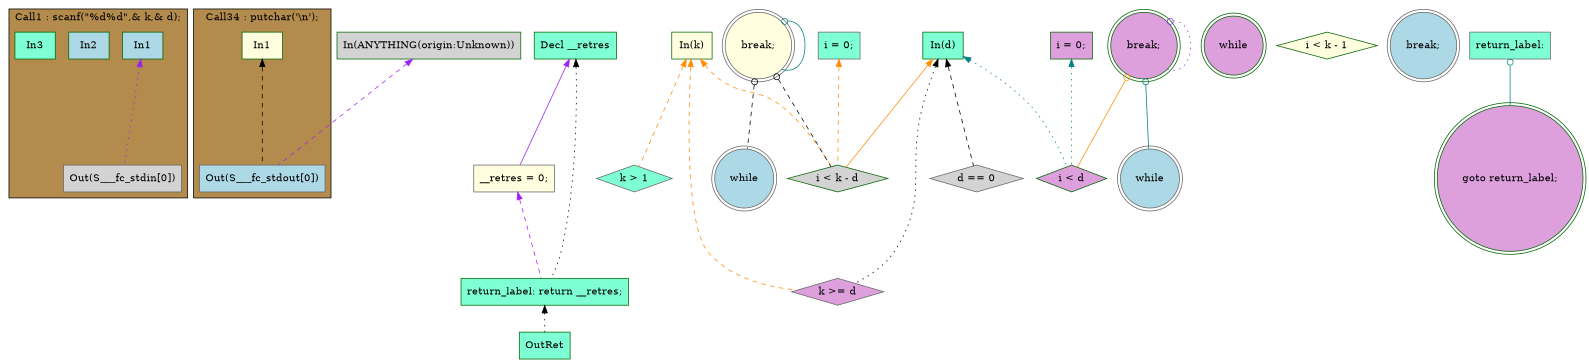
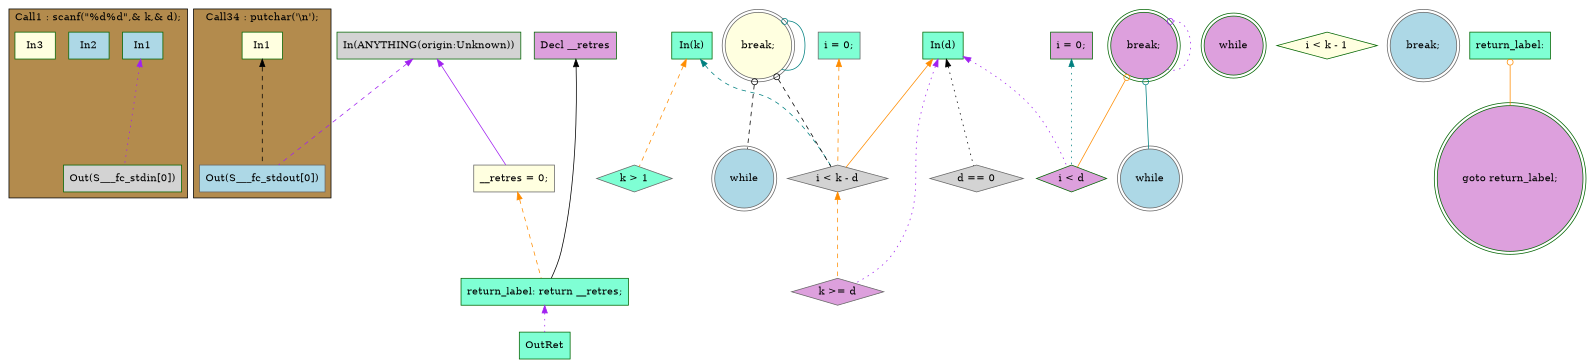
node "In3": fillcolor aquamarine -> lightyellow
node "Decl __retres": fillcolor aquamarine -> plum
node "In(k)": fillcolor lightyellow -> aquamarine
node "return_label:": color gray40 -> darkgreen
edge "goto return_label;" -> "return_label:": color teal -> darkorange
edge "i < k - d" -> "In(k)": color darkorange -> teal
edge "i < d" -> "In(d)": color teal -> purple
edge "__retres = 0;" -> "Decl __retres": now "__retres = 0;" -> "In(ANYTHING(origin:Unknown))"
edge "d == 0" -> "In(d)": style dashed -> dotted
edge "return_label: return __retres;" -> "Decl __retres": style dotted -> solid
node "Out(S___fc_stdin[0])": color gray40 -> darkgreen
node "i < k - d": color darkgreen -> gray40
edge "k >= d" -> "In(d)": color black -> purple
edge "k >= d" -> "In(k)": now "k >= d" -> "i < k - d"
edge "return_label: return __retres;" -> "__retres = 0;": color purple -> darkorange
edge "OutRet" -> "return_label: return __retres;": color black -> purple
